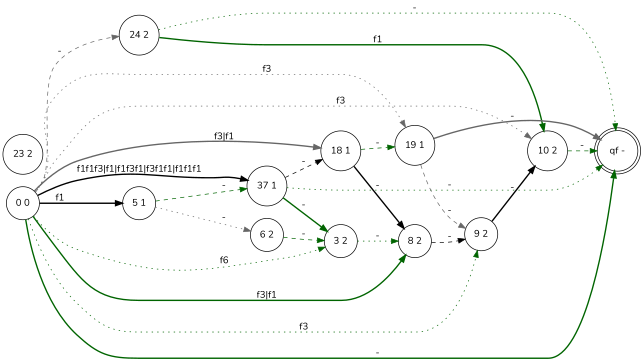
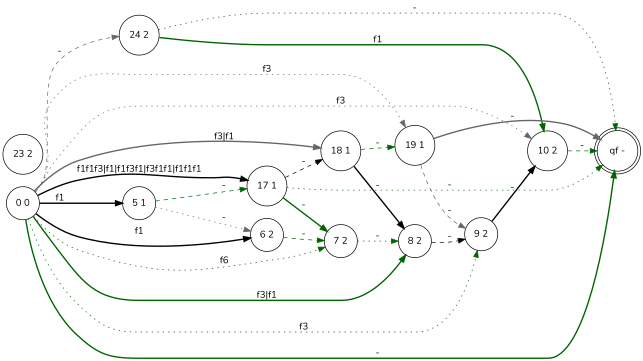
node "37 1": label "37 1" -> "17 1"
node "3 2": label "3 2" -> "7 2"
edge "0 0" -> "6 2": added, label "f1"
